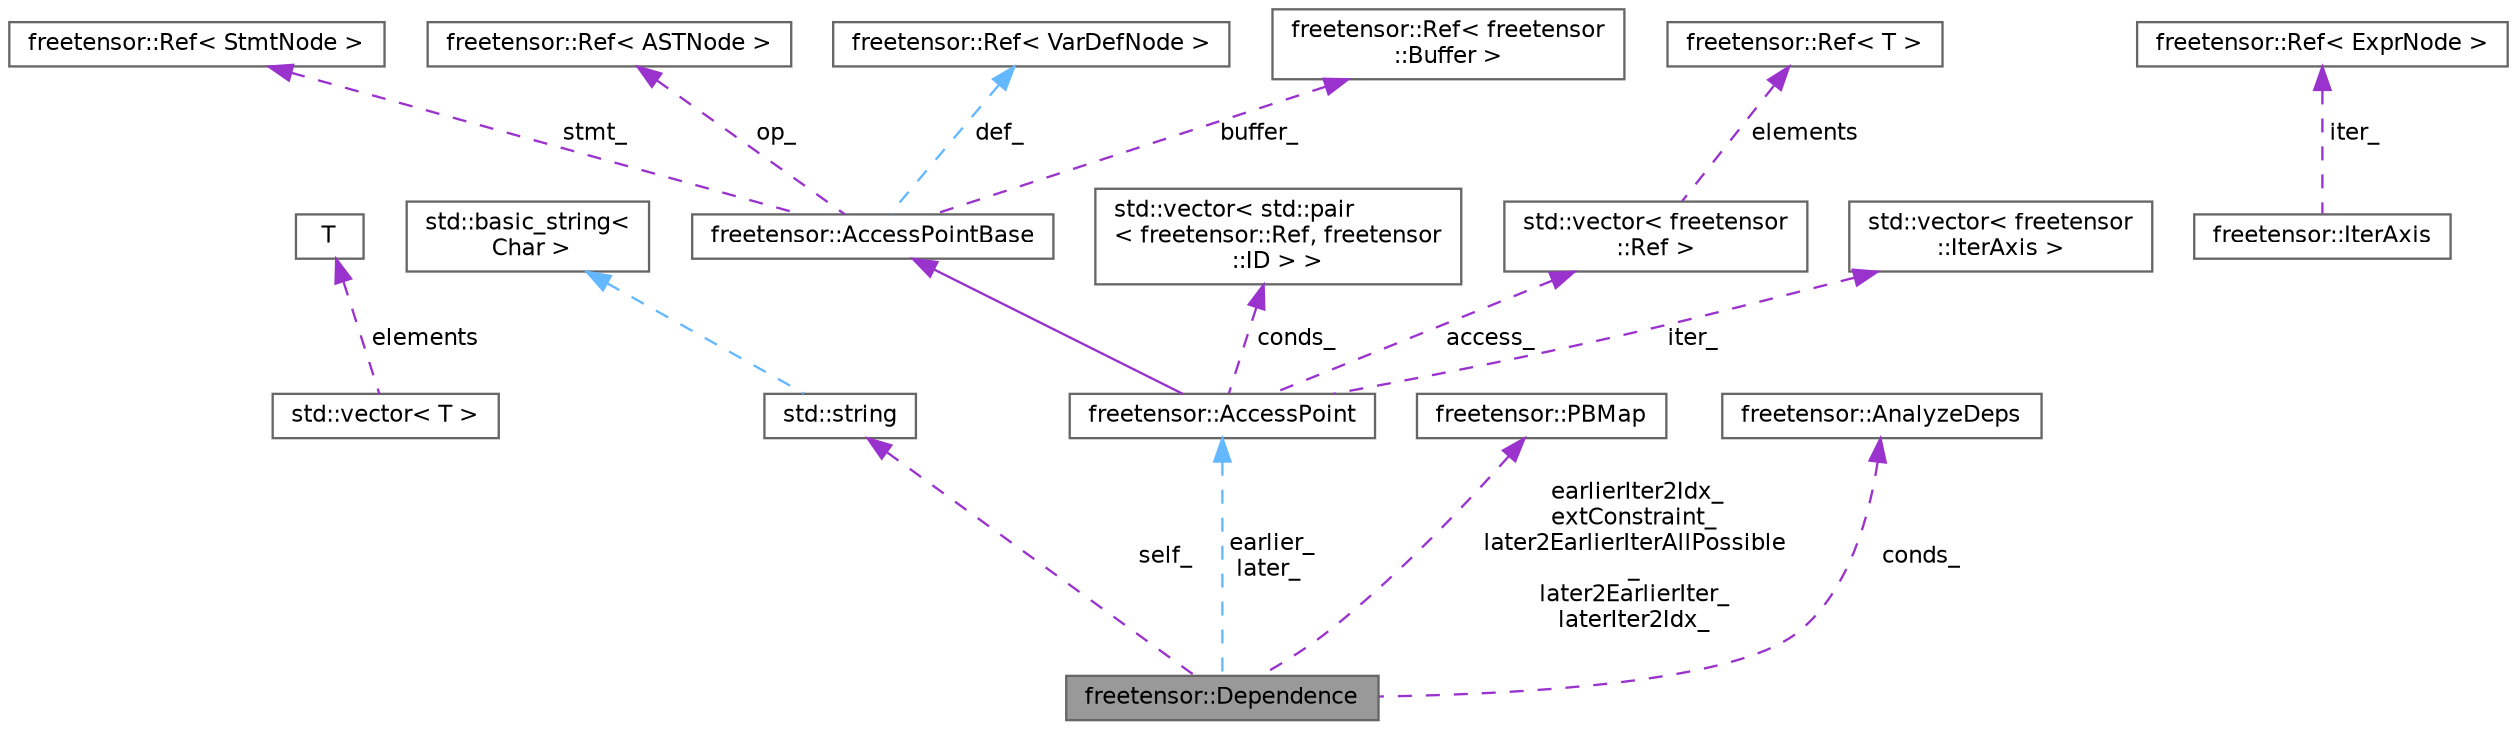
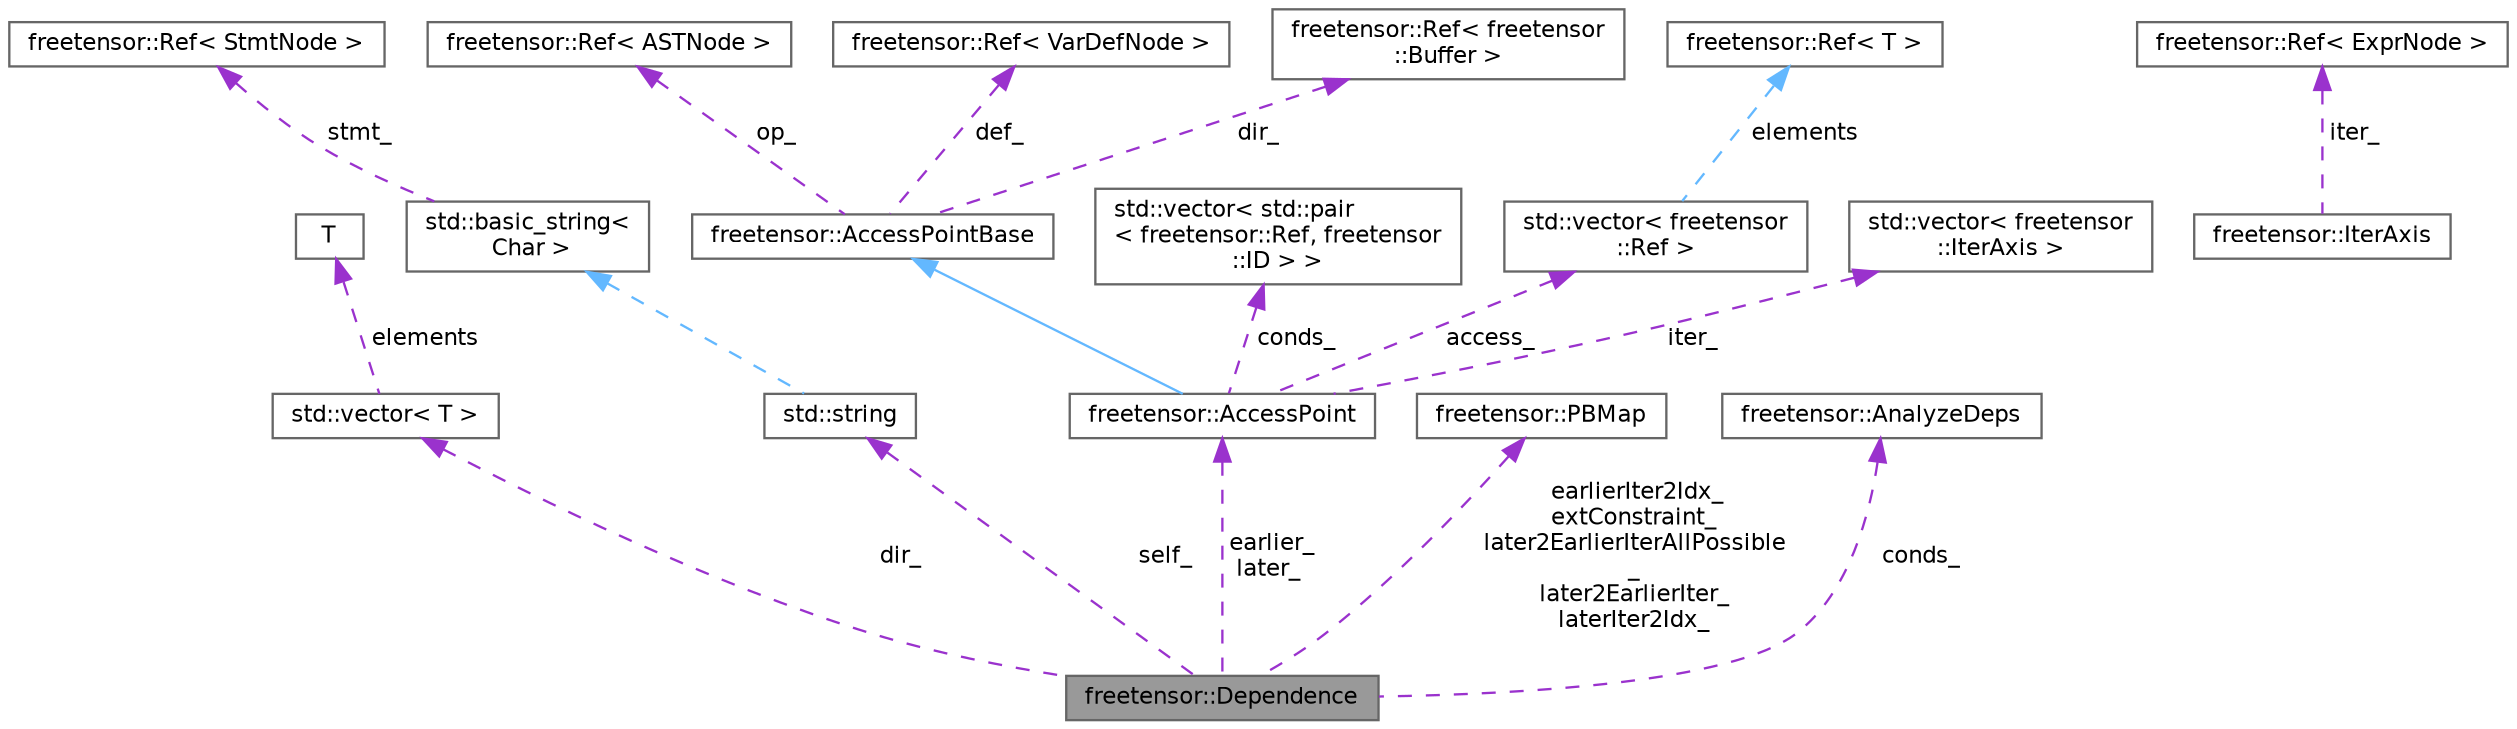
edge "freetensor::AccessPointBase" -> "freetensor::Ref< freetensor ::Buffer >": label " buffer_" -> " dir_"
edge "freetensor::AccessPointBase" -> "freetensor::Ref< StmtNode >": now "std::basic_string< Char >" -> "freetensor::Ref< StmtNode >"
edge "std::vector< freetensor ::Ref >" -> "freetensor::Ref< T >": color darkorchid3 -> steelblue1
edge "freetensor::AccessPointBase" -> "freetensor::Ref< VarDefNode >": color steelblue1 -> darkorchid3
edge "freetensor::AccessPoint" -> "freetensor::AccessPointBase": color darkorchid3 -> steelblue1
edge "freetensor::Dependence" -> "freetensor::AccessPoint": color steelblue1 -> darkorchid3
edge "freetensor::Dependence" -> "std::vector< T >": added, label "dir_"
